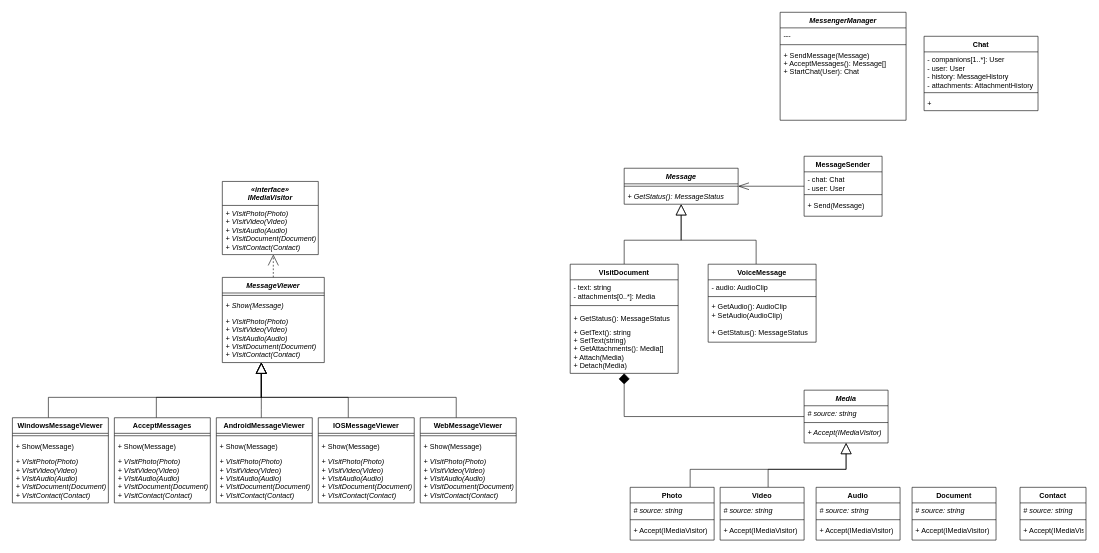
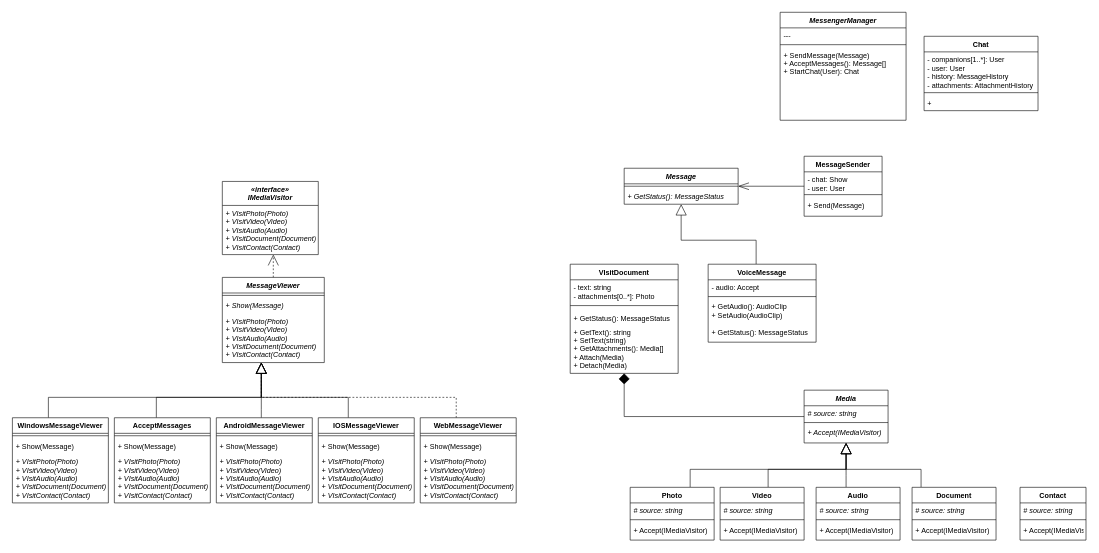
node "- chat: Chat - user: User": label "- chat: Chat - user: User" -> "- chat: Show - user: User"
edge "VIsitDocument" -> "Message": removed
node "- text: string - attachments[0..*]: Media": label "- text: string - attachments[0..*]: Media" -> "- text: string - attachments[0..*]: Photo"
node "- audio: AudioClip": label "- audio: AudioClip" -> "- audio: Accept"
edge "WebMessageViewer" -> "MessageViewer": style solid -> dashed
edge "Document" -> "Media": added
edge "Audio" -> "Media": added
